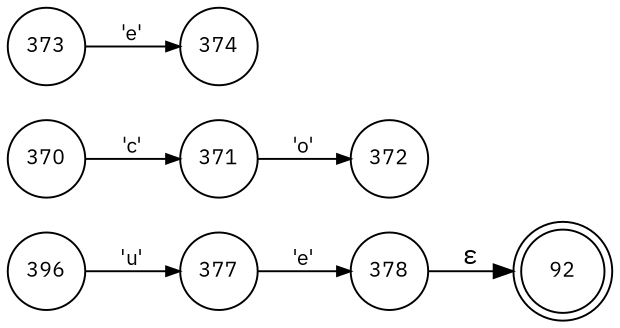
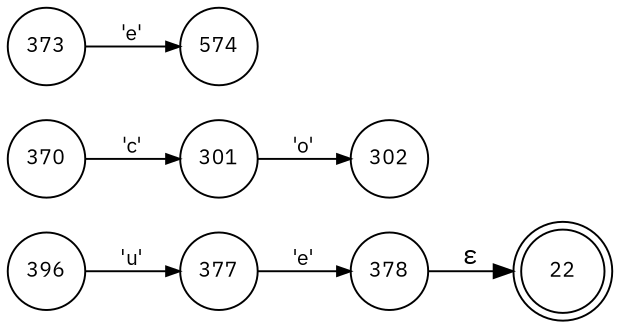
node "374": label "374" -> "574"
node "371": label "371" -> "301"
node "372": label "372" -> "302"
node "92": label "92" -> "22"
